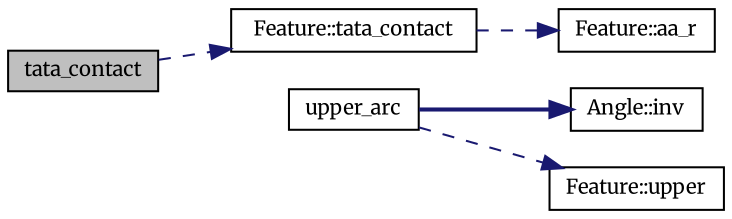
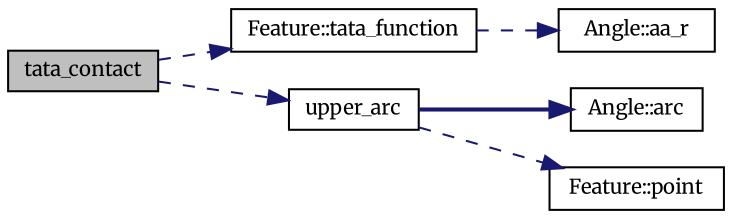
node "Feature::tata_contact": label "Feature::tata_contact" -> "Feature::tata_function"
node "Feature::aa_r": label "Feature::aa_r" -> "Angle::aa_r"
edge "tata_contact" -> "upper_arc": added
node "Angle::inv": label "Angle::inv" -> "Angle::arc"
node "Feature::upper": label "Feature::upper" -> "Feature::point"
